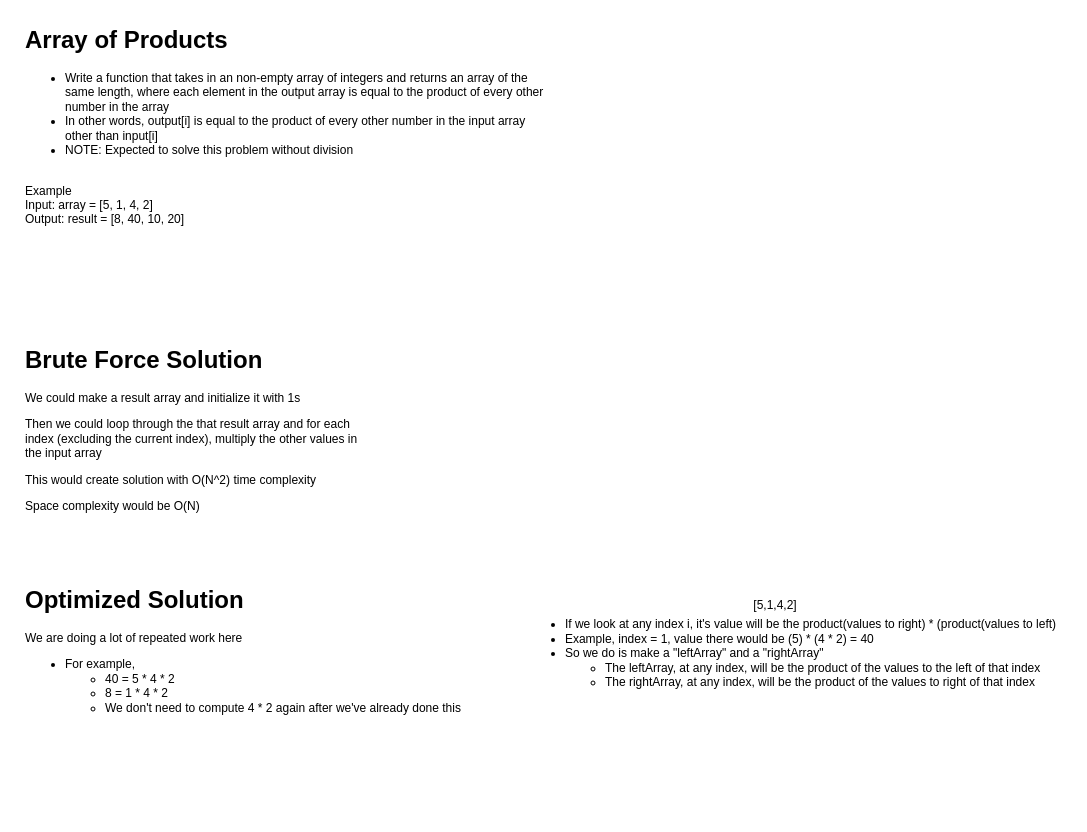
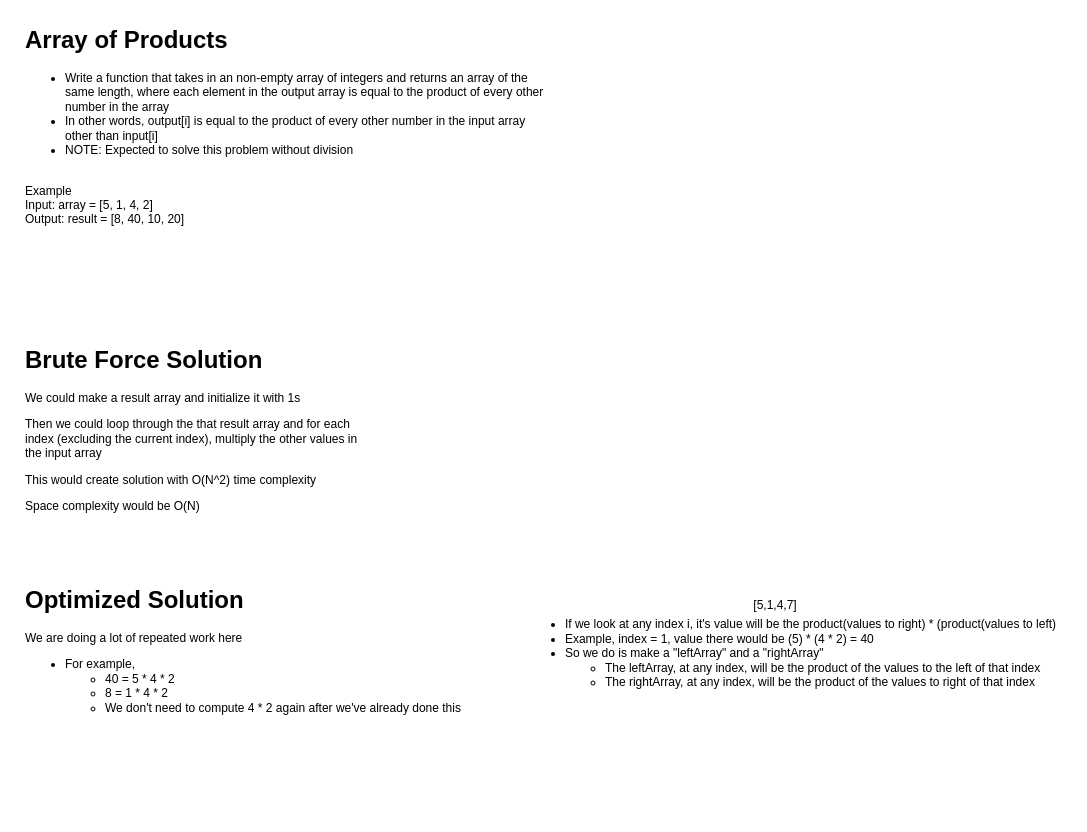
node "[5,1,4,2]": label "[5,1,4,2]" -> "[5,1,4,7]"
